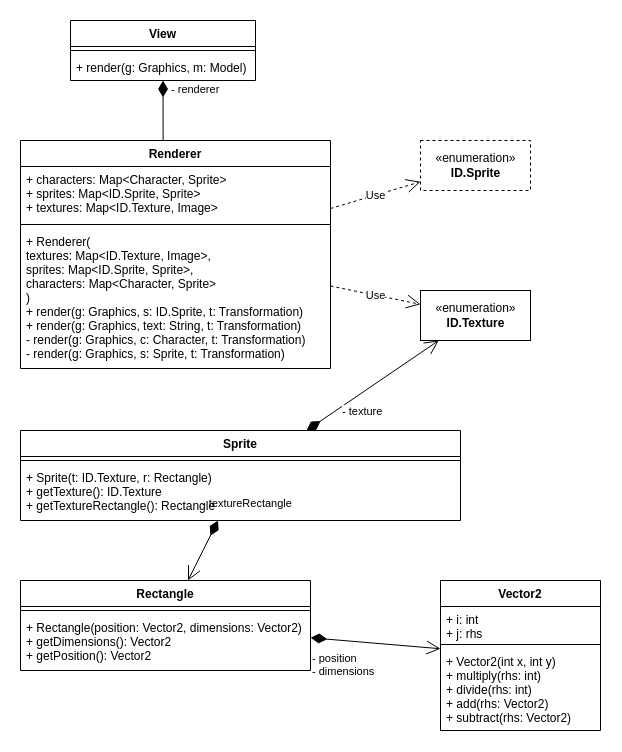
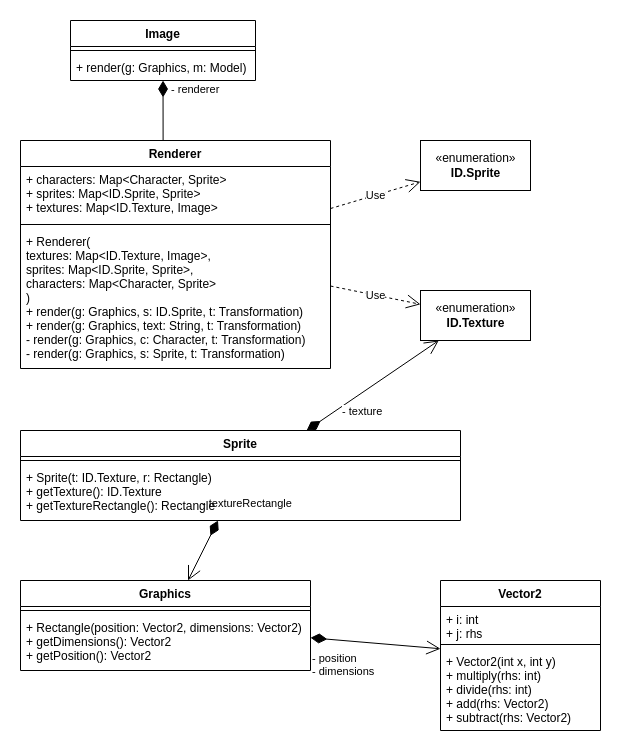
node "View": label "View" -> "Image"
node "«enumeration» ID.Sprite": style dashed -> solid
node "Rectangle": label "Rectangle" -> "Graphics"
